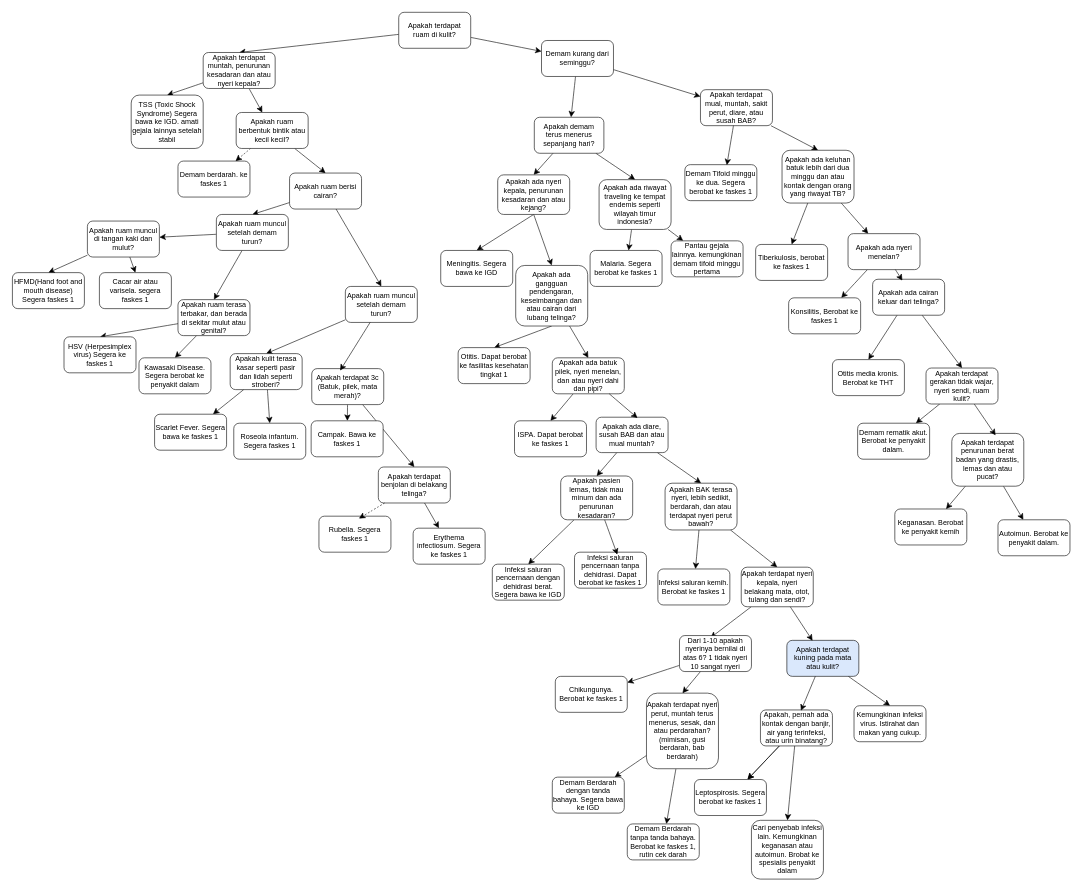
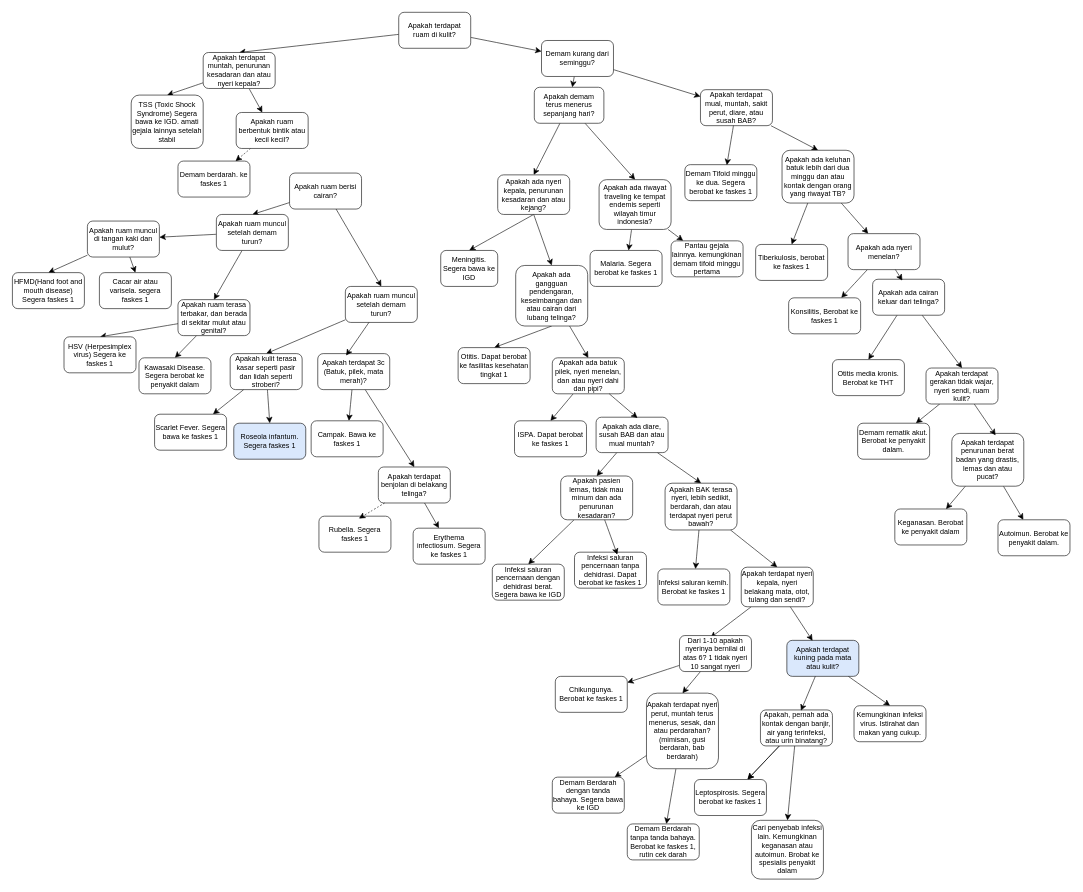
node "Apakah demam terus menerus sepanjang hari?": moved (569, 135) -> (569, 105)
edge "Apakah ruam berbentuk bintik atau kecil kecil?" -> "Apakah ruam berisi cairan?": removed
node "Meningitis. Segera bawa ke IGD": size 72x36 -> 57x36
node "Apakah terdapat 3c (Batuk, pilek, mata merah)?": moved (348, 387) -> (354, 372)
node "Roseola infantum. Segera faskes 1": fillcolor #ffffff -> #dae8fc
node "Keganasan. Berobat ke penyakit kemih": label "Keganasan. Berobat ke penyakit kemih" -> "Keganasan. Berobat ke penyakit dalam"
